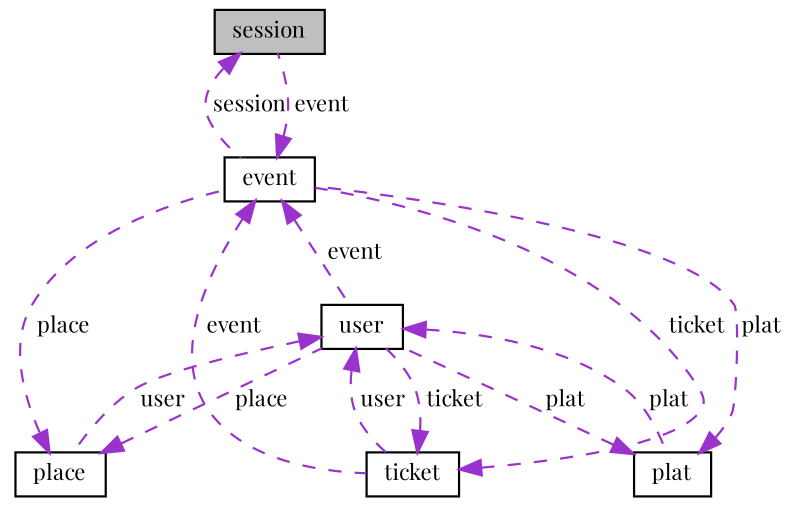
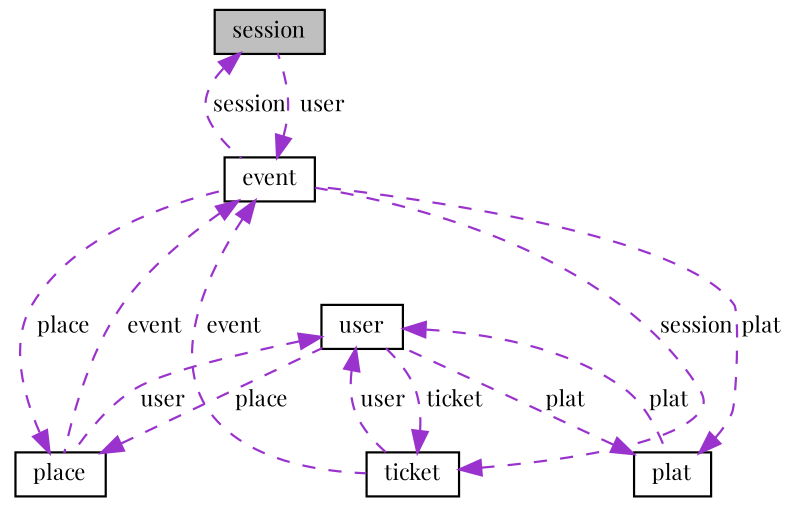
edge "session" -> "event": label " event" -> " user"
edge "user" -> "event": now "place" -> "event"
edge "event" -> "ticket": label " ticket" -> " session"
